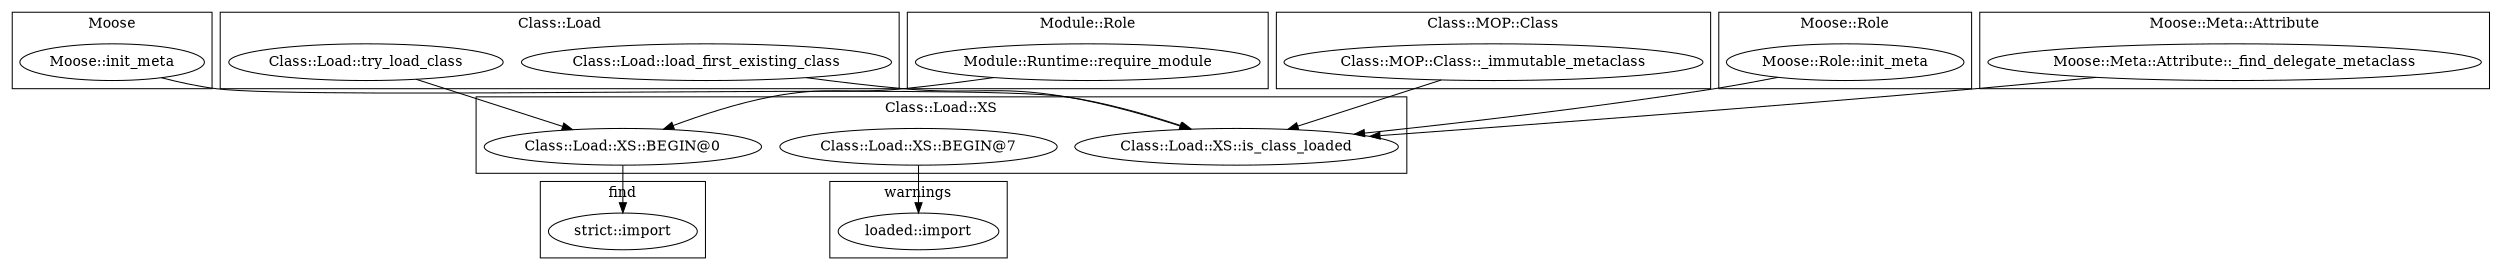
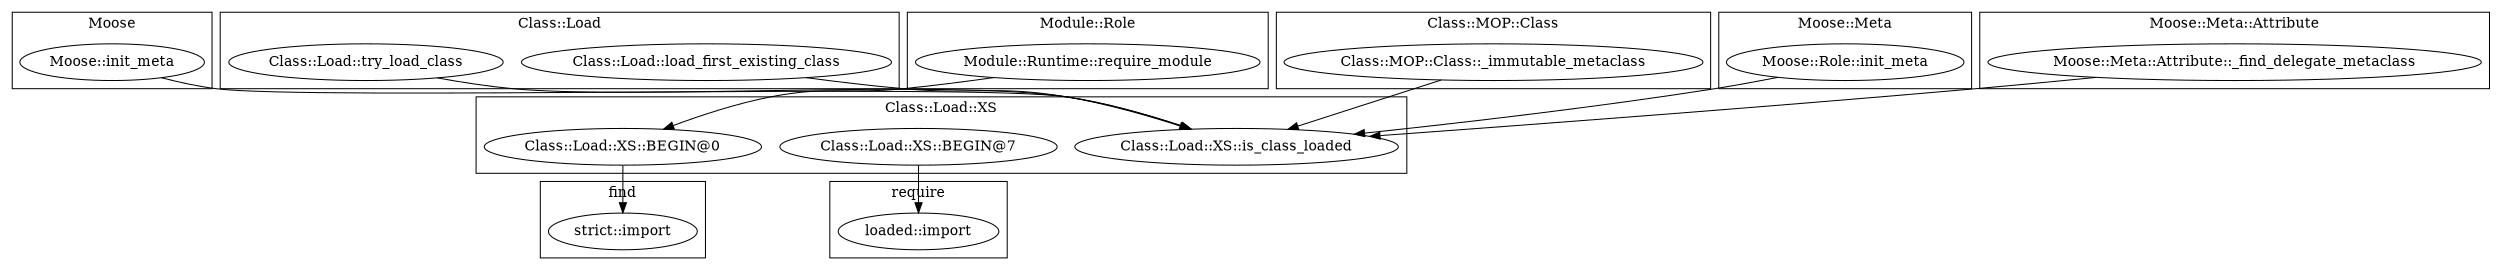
cluster "Moose::Role": label "Moose::Role" -> "Moose::Meta"
edge "Class::Load::try_load_class" -> "Class::Load::XS::BEGIN@0": now "Class::Load::try_load_class" -> "Class::Load::XS::is_class_loaded"
cluster "warnings": label "warnings" -> "require"
